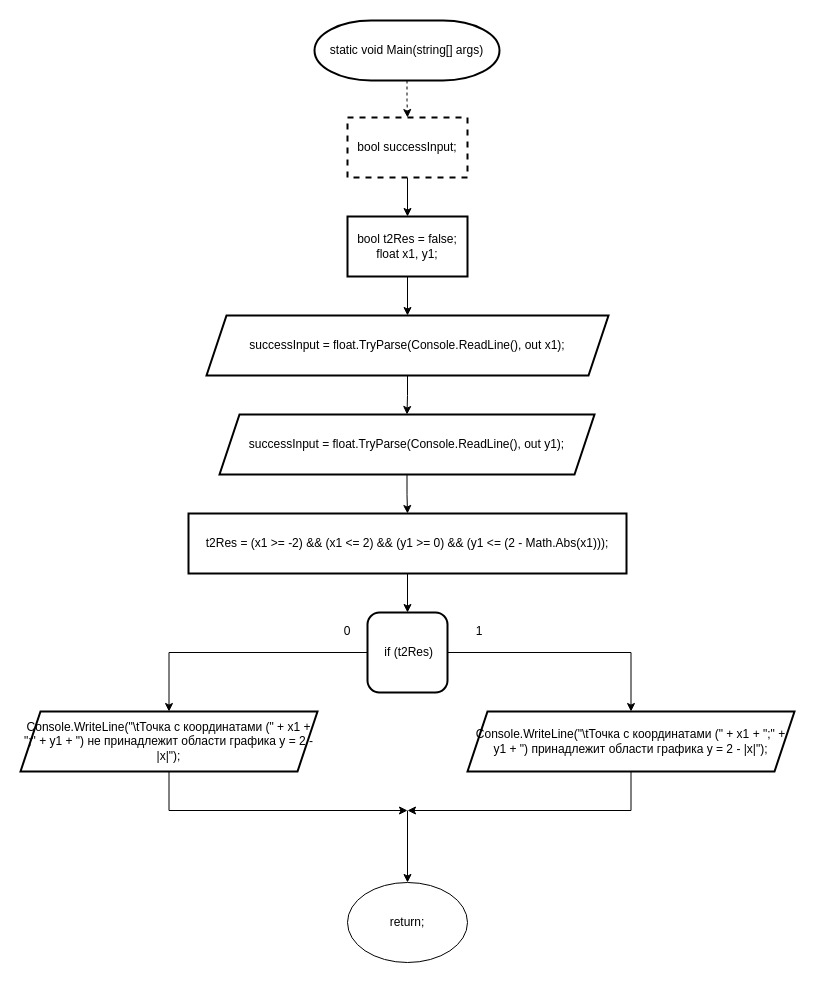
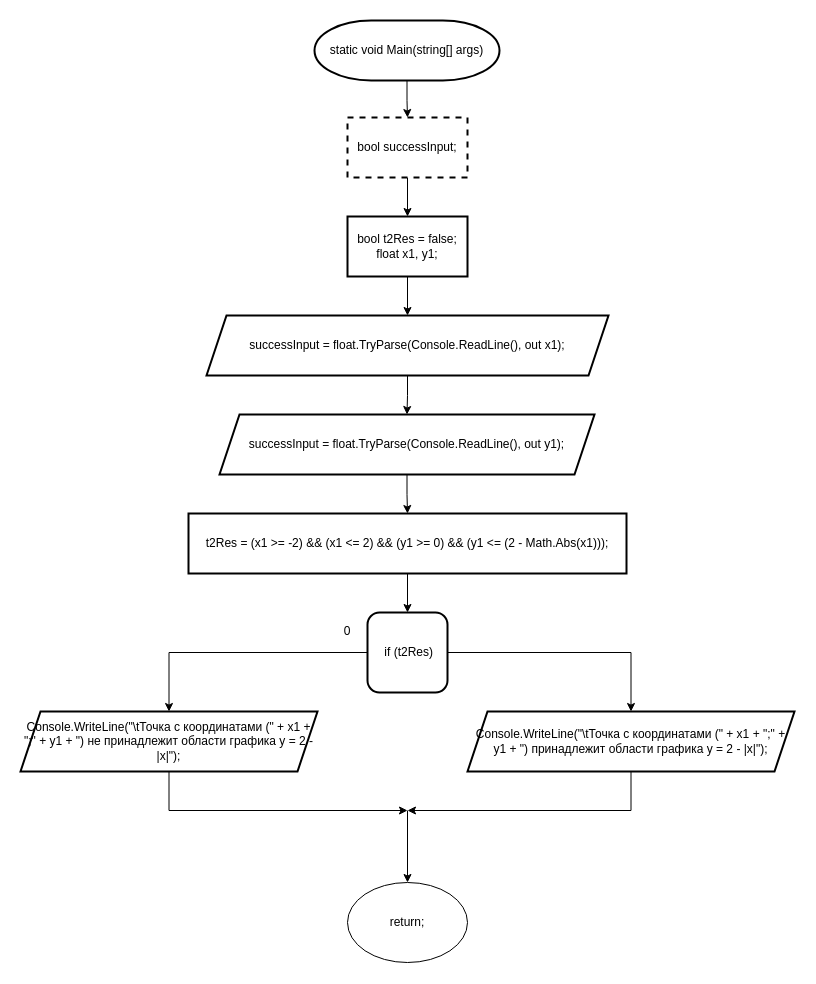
edge "static void Main(string[] args)" -> "bool successInput;": style dashed -> solid
node "1": removed
